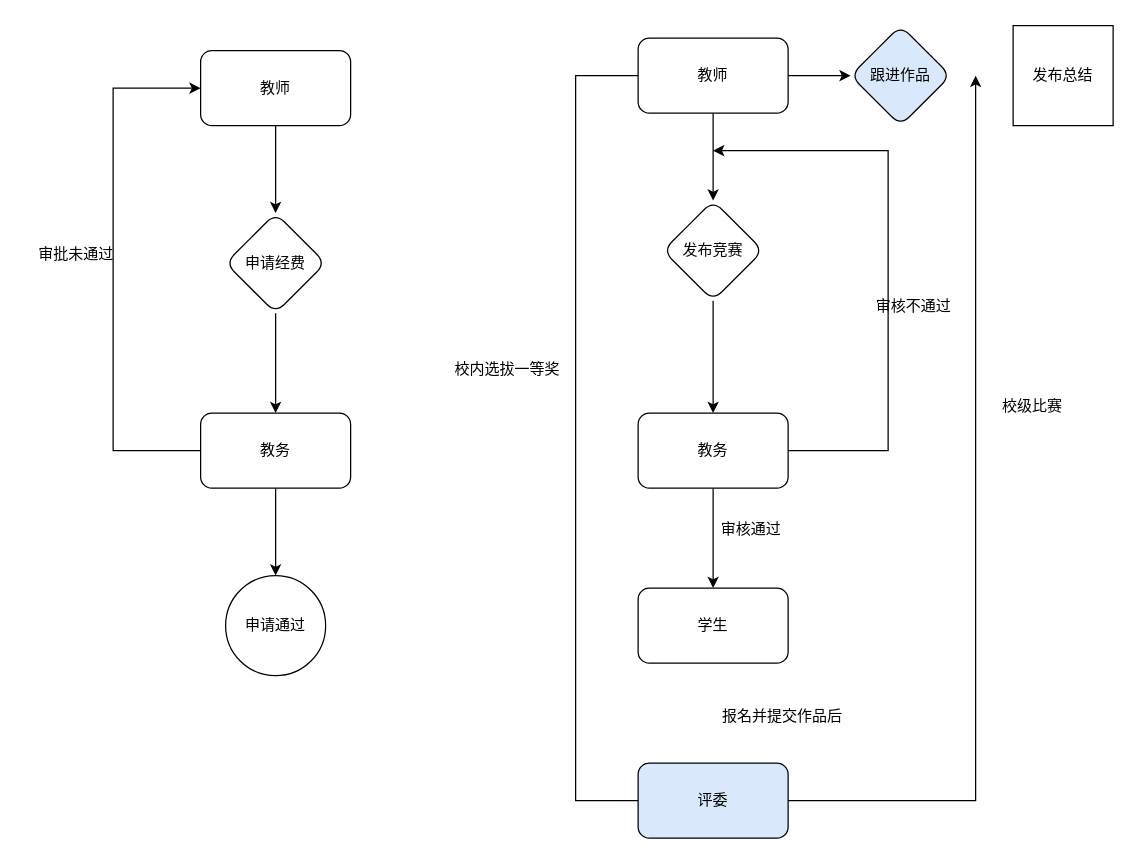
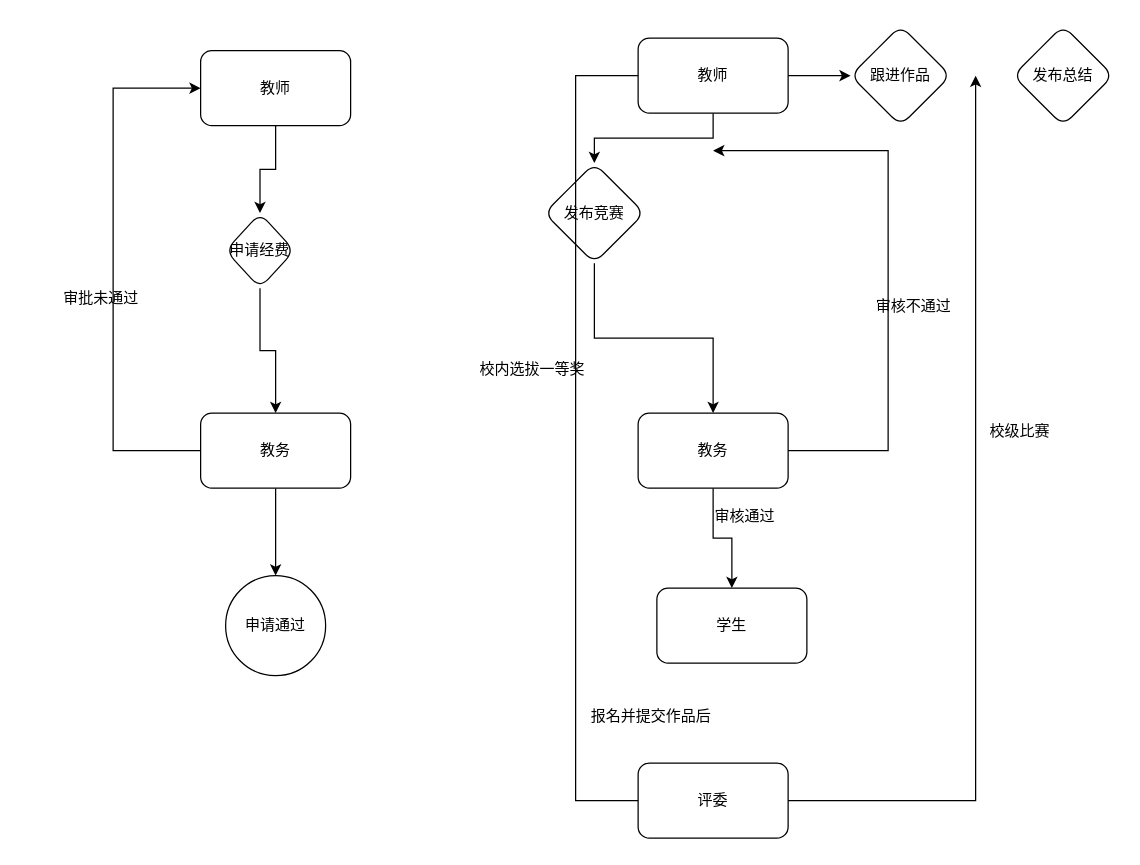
node "跟进作品": fillcolor #dae8fc -> #ffffff
node "发布总结": shape rectangle -> diamond
node "发布竞赛": moved (713, 251) -> (594, 213)
node "审批未通过": moved (76, 254) -> (101, 298)
node "申请经费": size 100x100 -> 69x75
node "校内选拔一等奖": moved (507, 369) -> (532, 369)
node "校级比赛": moved (1032, 407) -> (1019, 432)
node "审核通过": moved (751, 529) -> (744, 517)
node "学生": moved (713, 626) -> (732, 626)
node "报名并提交作品后": moved (782, 717) -> (651, 717)
node "评委": fillcolor #dae8fc -> #ffffff
